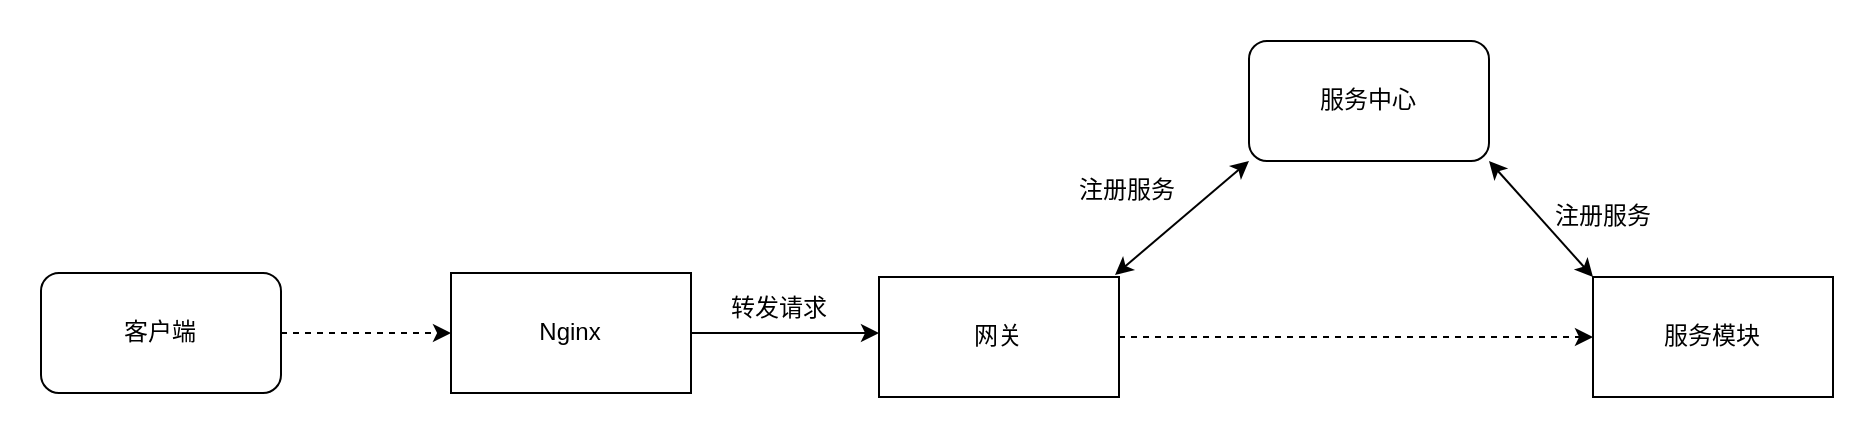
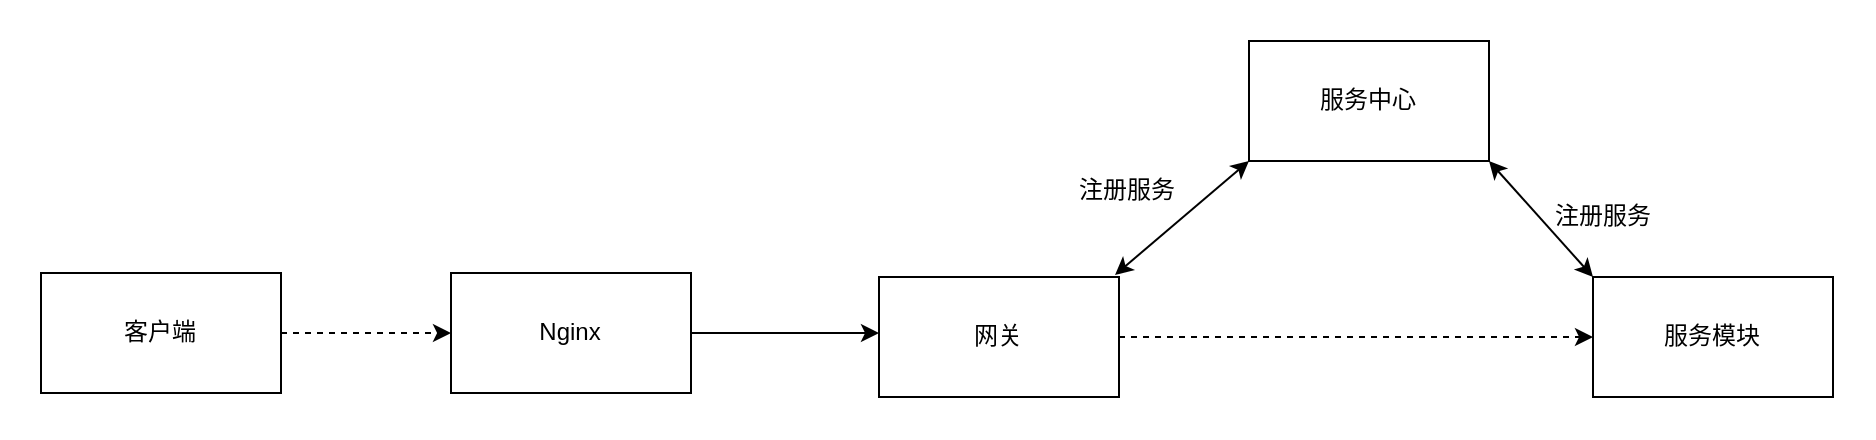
node "服务中心": shape rounded rectangle -> rectangle
node "转发请求": removed
node "客户端": shape rounded rectangle -> rectangle
